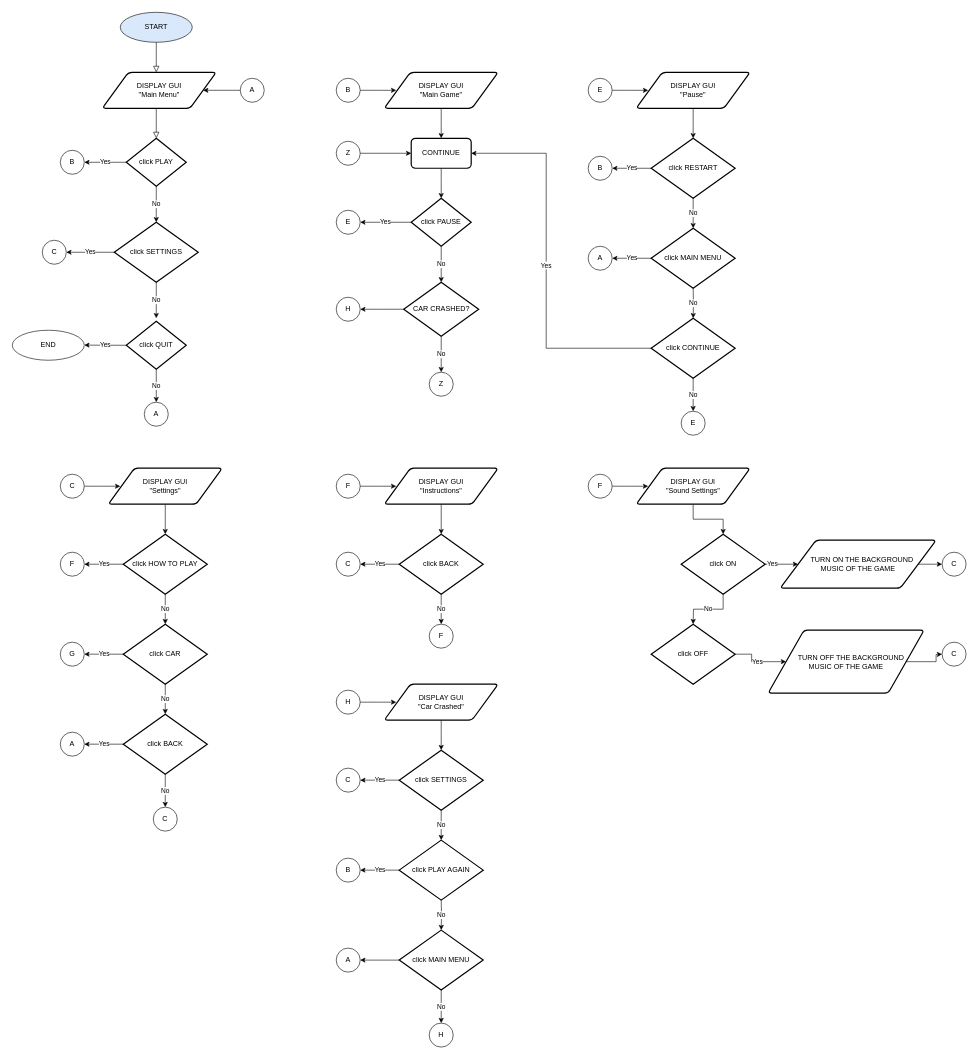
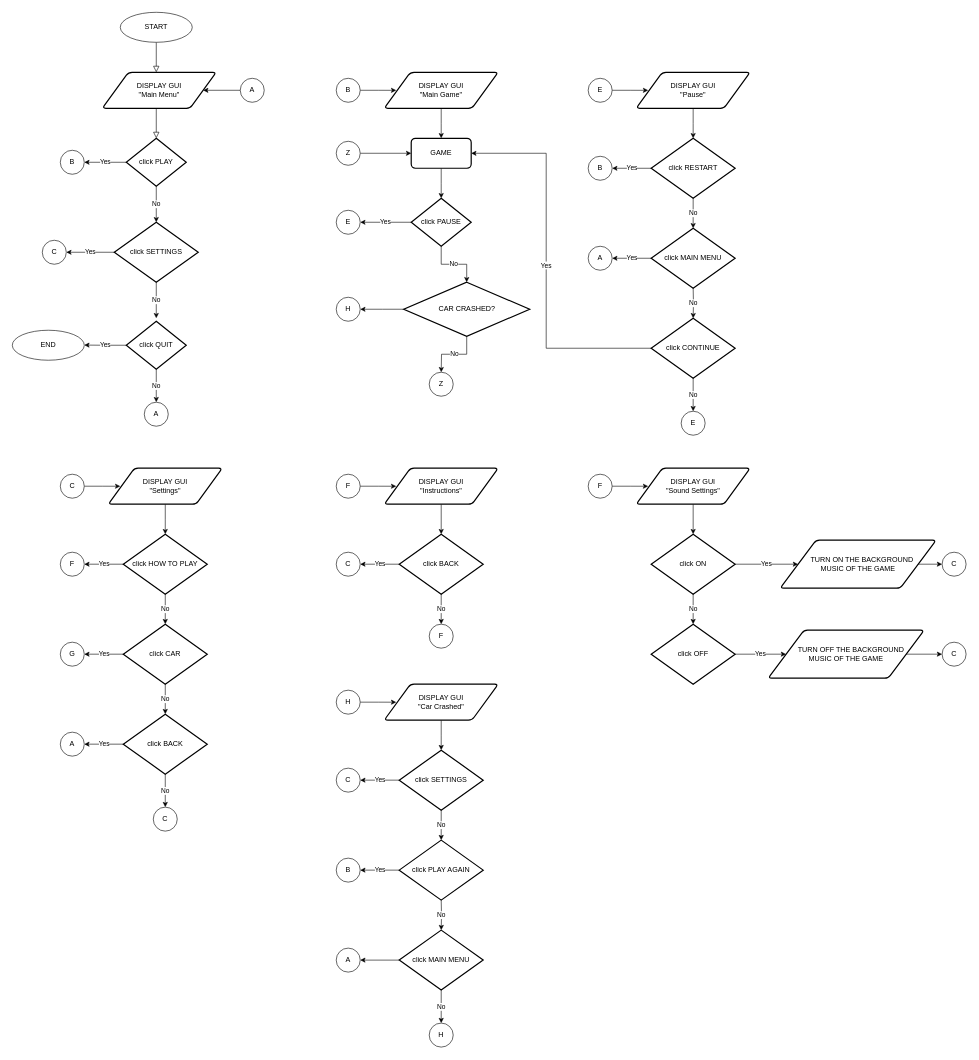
node "START": fillcolor #dae8fc -> #ffffff
node "CONTINUE": label "CONTINUE" -> "GAME"
node "CAR CRASHED?": size 75x54 -> 126x54
node "click ON": moved (723, 564) -> (693, 564)
node "TURN OFF THE BACKGROUND MUSIC OF THE GAME": size 156x63 -> 156x48
